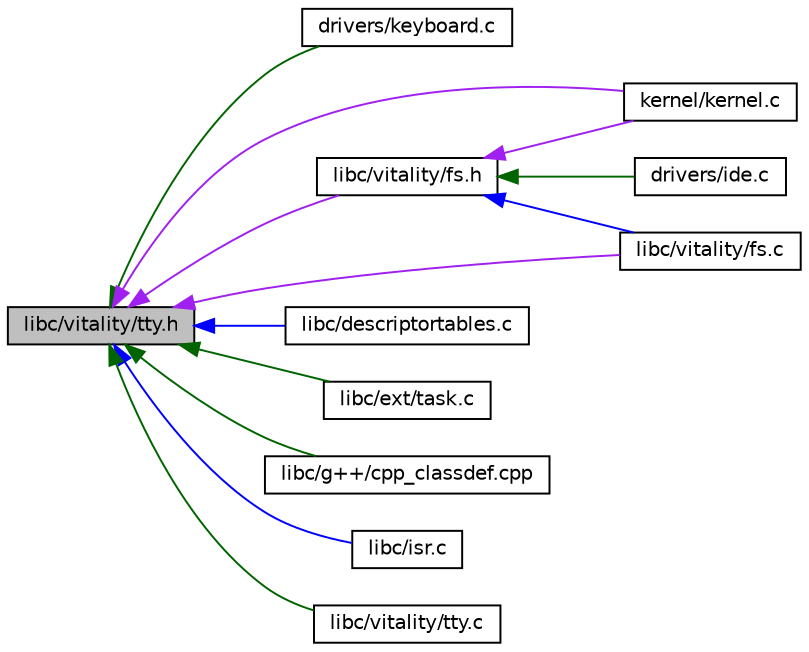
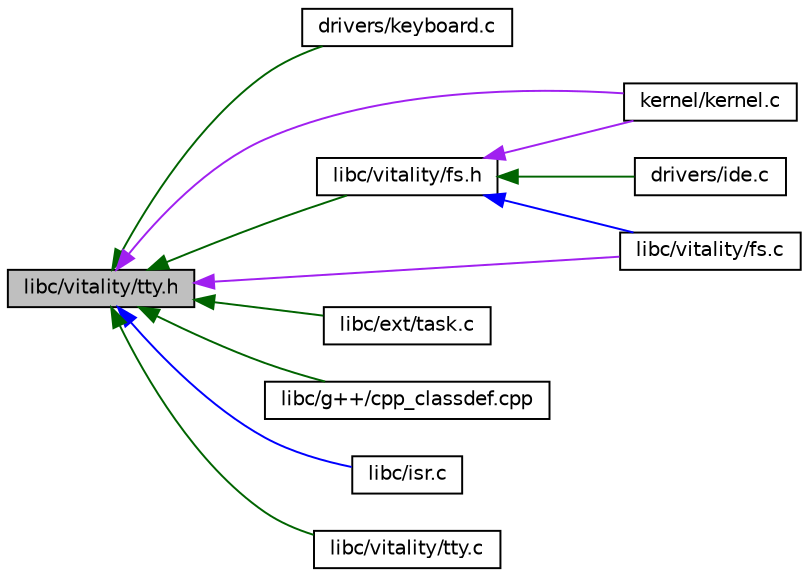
edge "libc/vitality/fs.h" -> "libc/vitality/tty.h": color purple -> darkgreen
node "libc/descriptortables.c": removed
